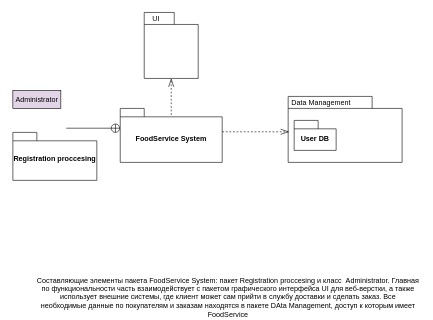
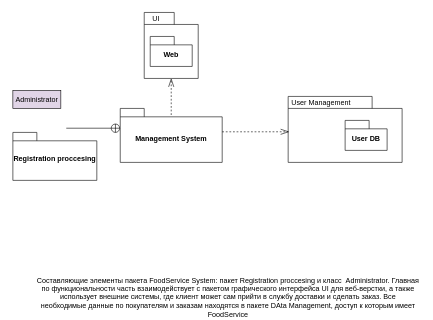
node "Web": added
node "Data Management": label "Data Management" -> "User Management"
node "User DB": moved (315, 135) -> (366, 135)
node "FoodService System": label "FoodService System" -> "Management System"
